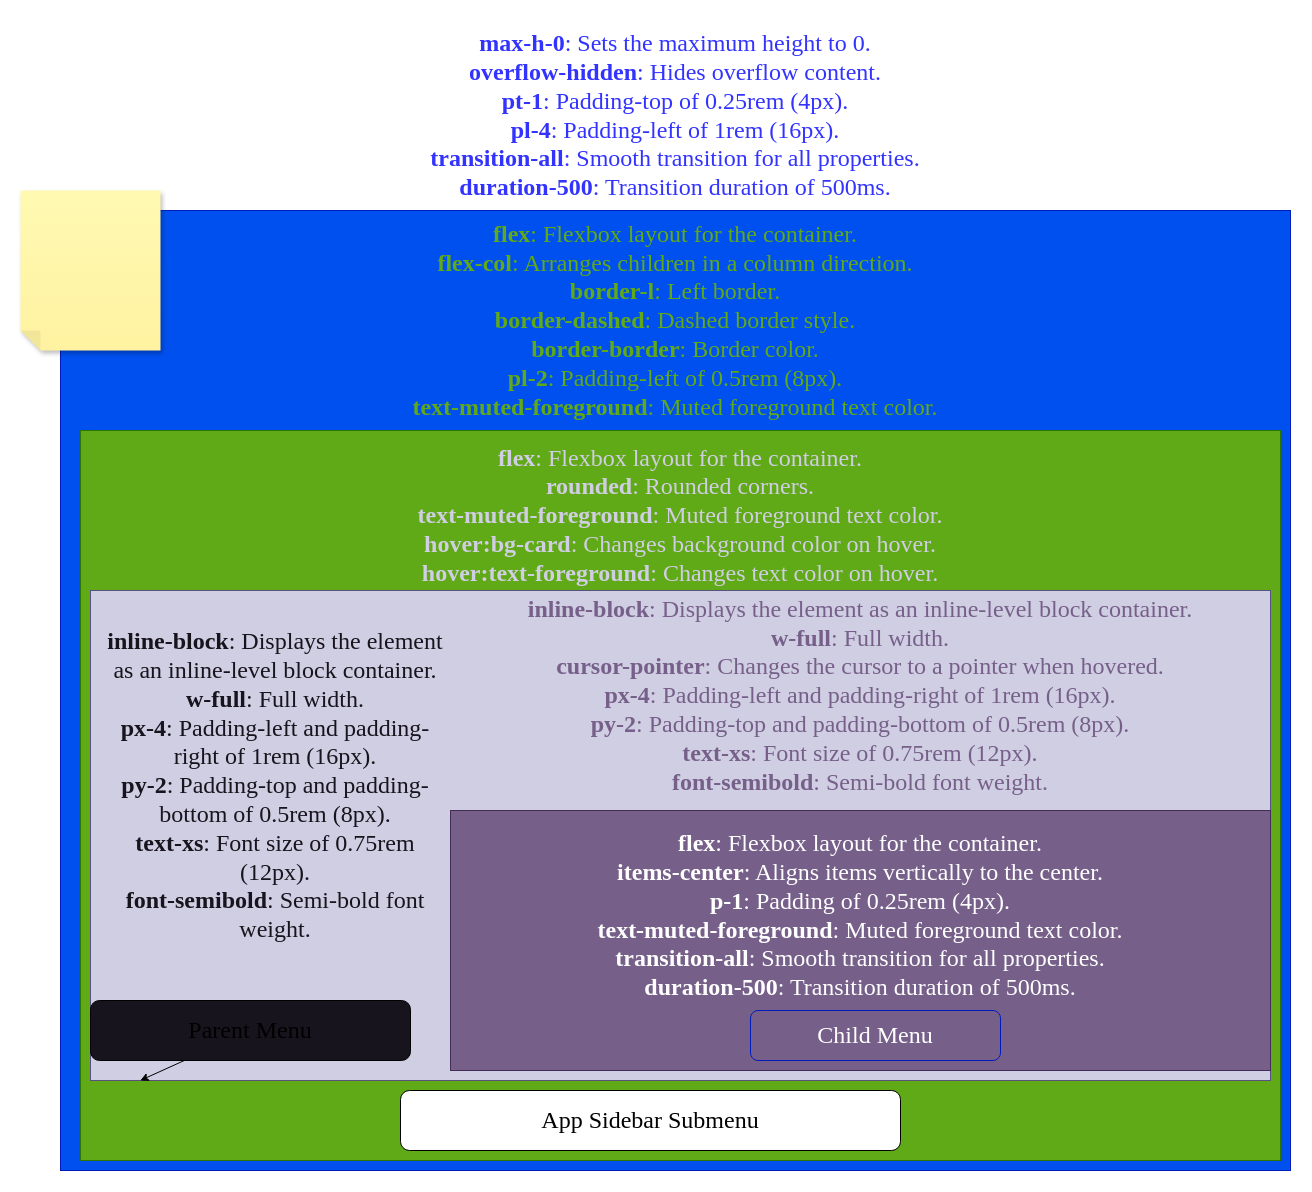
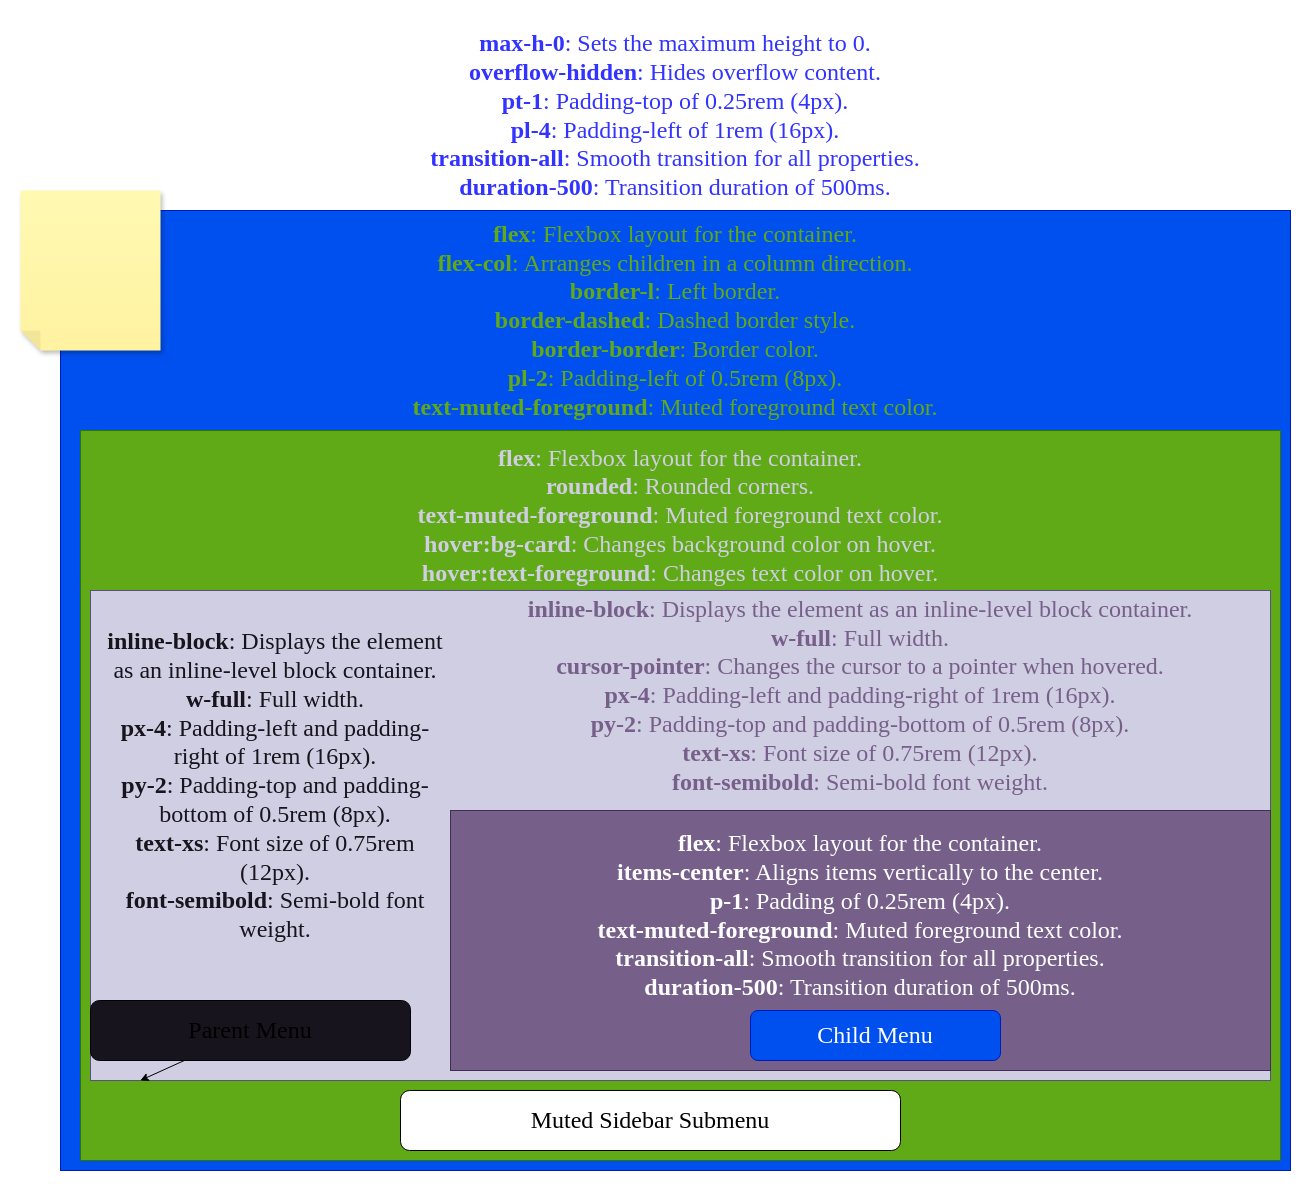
node "Child Menu": fillcolor #76608a -> #0050ef
node "App Sidebar Submenu": label "App Sidebar Submenu" -> "Muted Sidebar Submenu"
